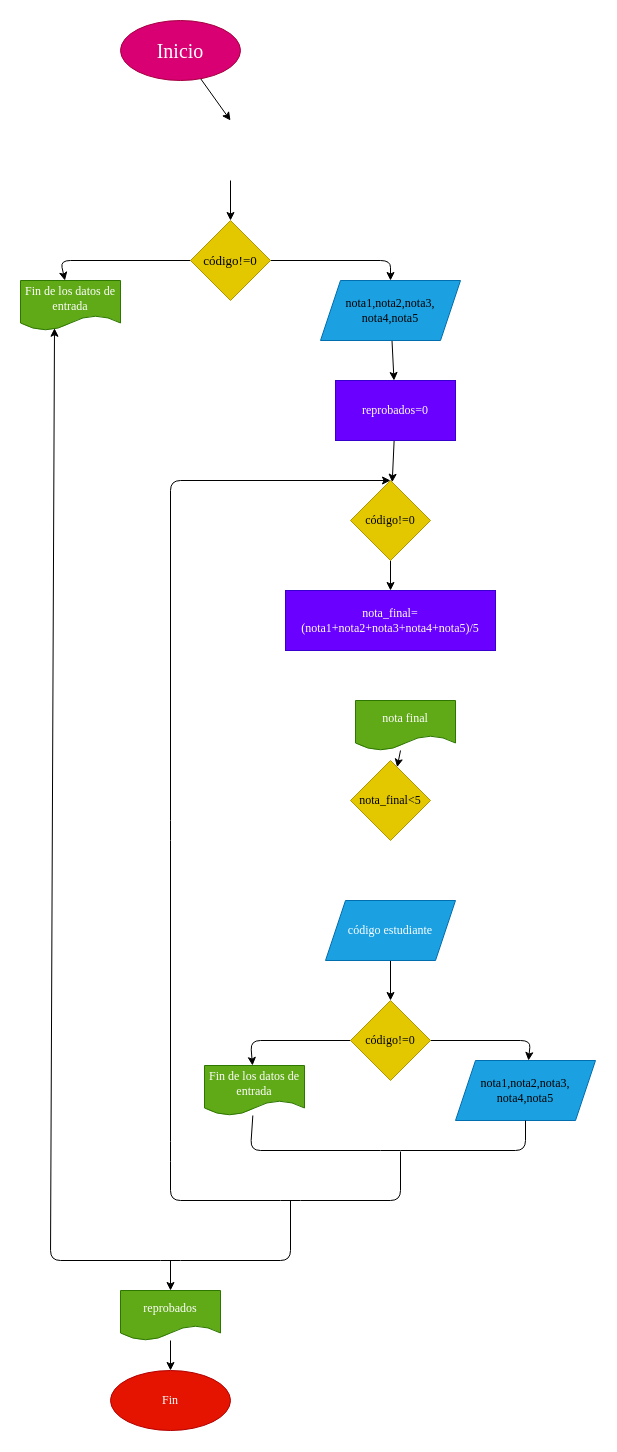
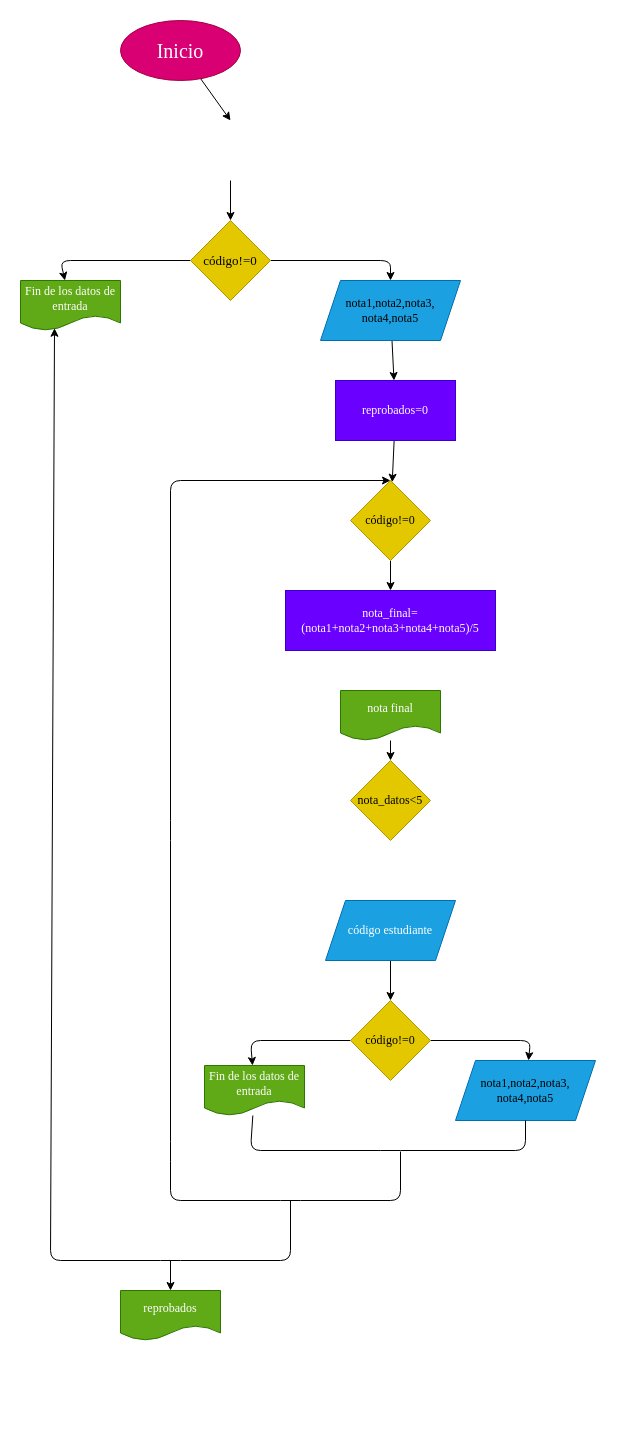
node "nota final": moved (406, 726) -> (391, 716)
node "nota_final<5": label "nota_final<5" -> "nota_datos<5"
edge "reprobados" -> "Fin": removed
node "Fin": removed
